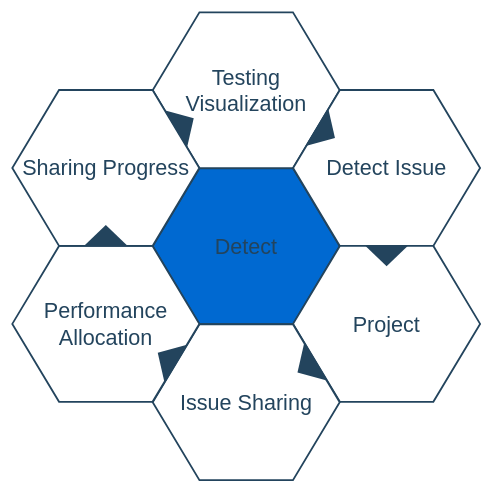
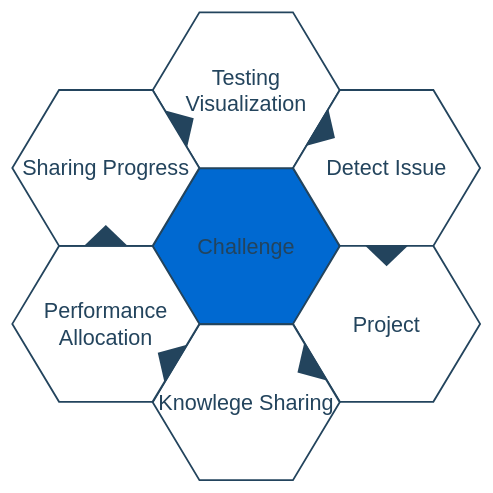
node "Detect": label "Detect" -> "Challenge"
node "Issue Sharing": label "Issue Sharing" -> "Knowlege Sharing"
